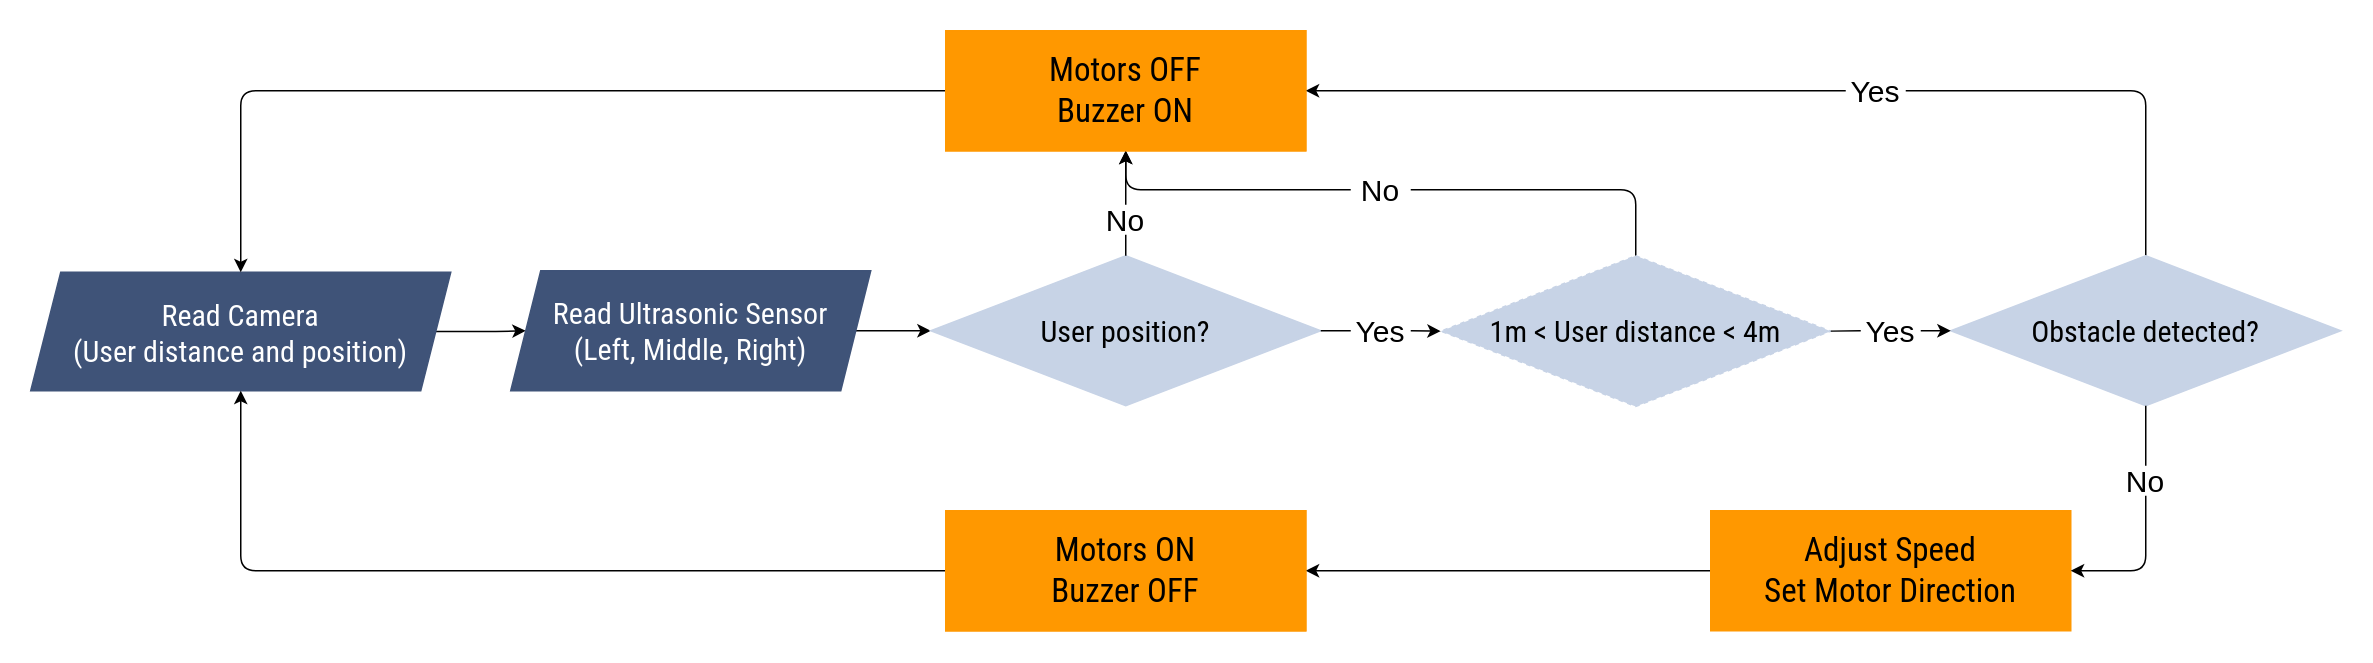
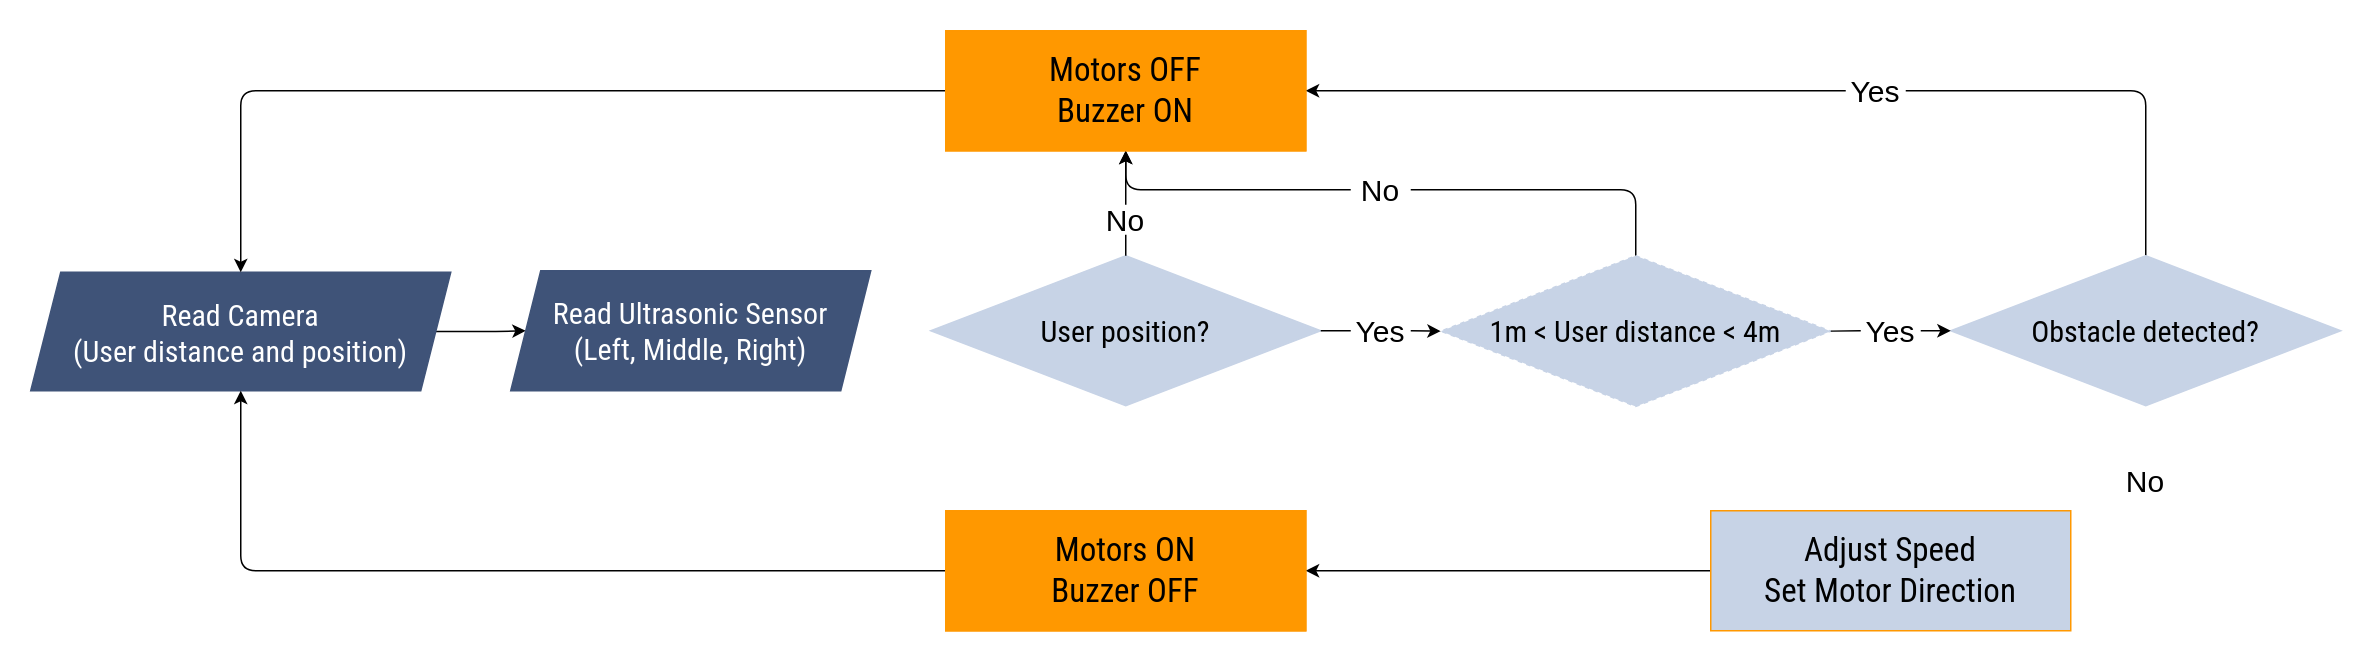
edge "Read Ultrasonic Sensor(Left, Middle, Right)" -> "User position?": removed
edge "Obstacle detected?" -> "Adjust SpeedSet Motor Direction": removed
node "Adjust SpeedSet Motor Direction": fillcolor #ff9800 -> #c7d3e6
